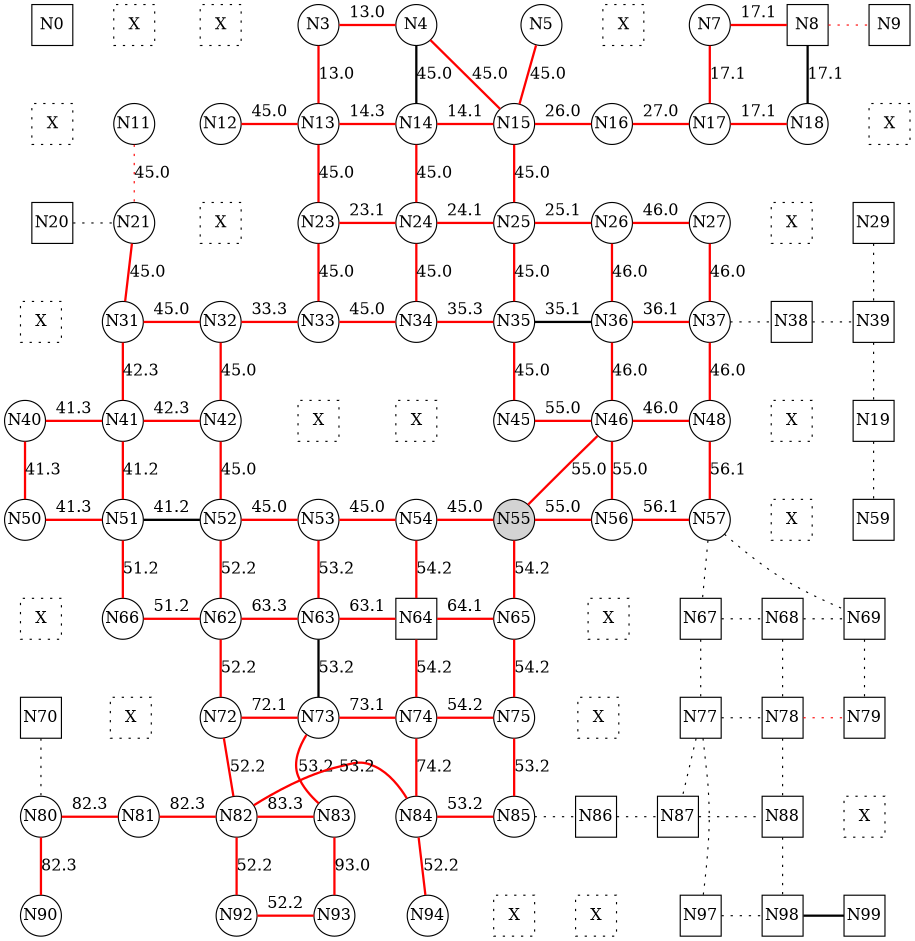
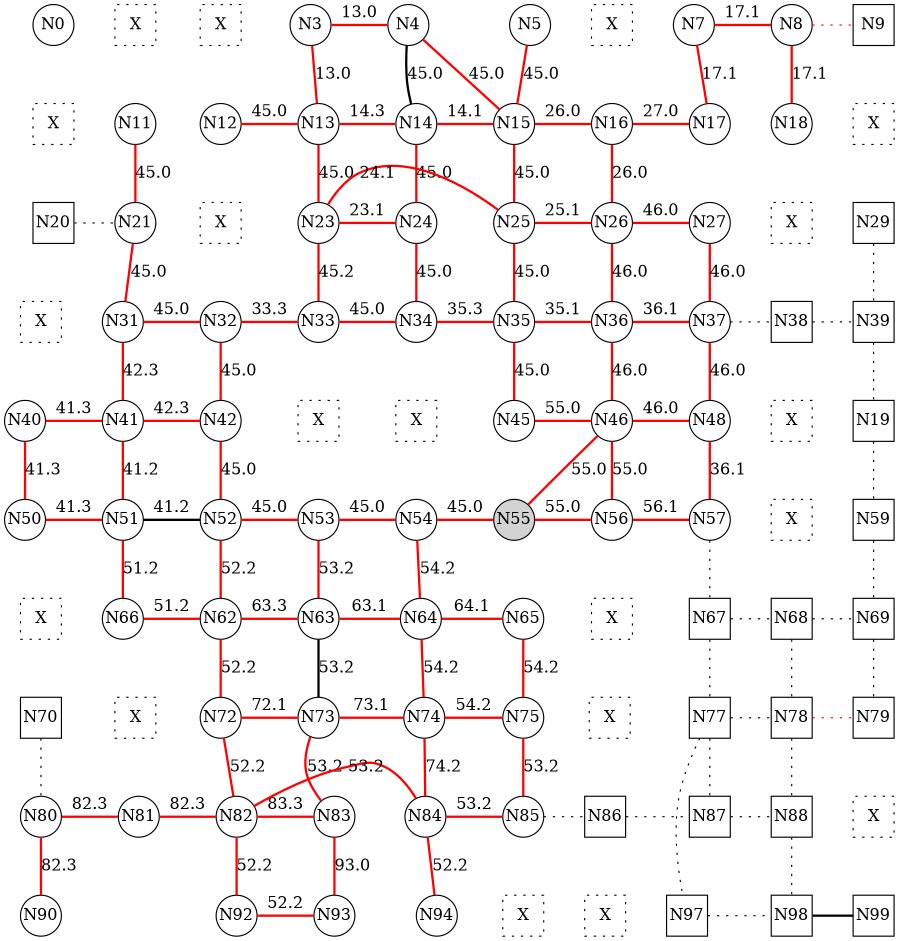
node "N0": shape square -> circle
node "N8": shape square -> circle
edge "N8" -- "N18": color black -> red
edge "N17" -- "N18": removed, label "17.1"
edge "N11" -- "N21": style dotted -> bold
edge "N16" -- "N26": added, label "26.0"
edge "N24" -- "N25": now "N23" -- "N25"
edge "N23" -- "N33": label "45.0" -> "45.2"
edge "N35" -- "N36": color black -> red
edge "N48" -- "N57": label "56.1" -> "36.1"
edge "N55" -- "N65": removed, label "54.2"
edge "N57" -- "N69": now "N59" -- "N69"
node "N64": shape square -> circle
